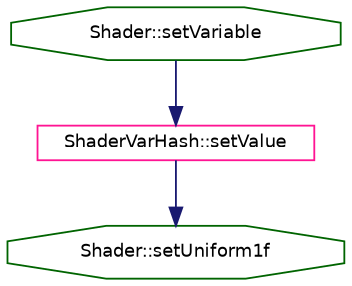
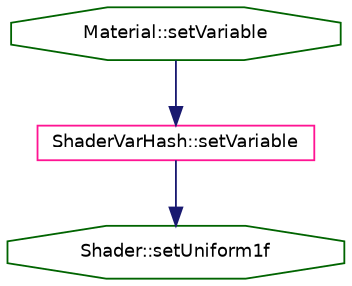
node "Shader::setVariable": label "Shader::setVariable" -> "Material::setVariable"
node "ShaderVarHash::setValue": label "ShaderVarHash::setValue" -> "ShaderVarHash::setVariable"
